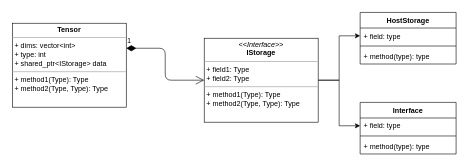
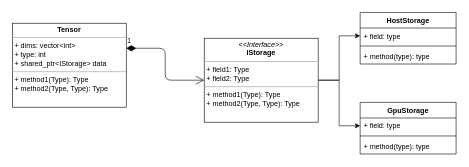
node "Interface": label "Interface" -> "GpuStorage"
